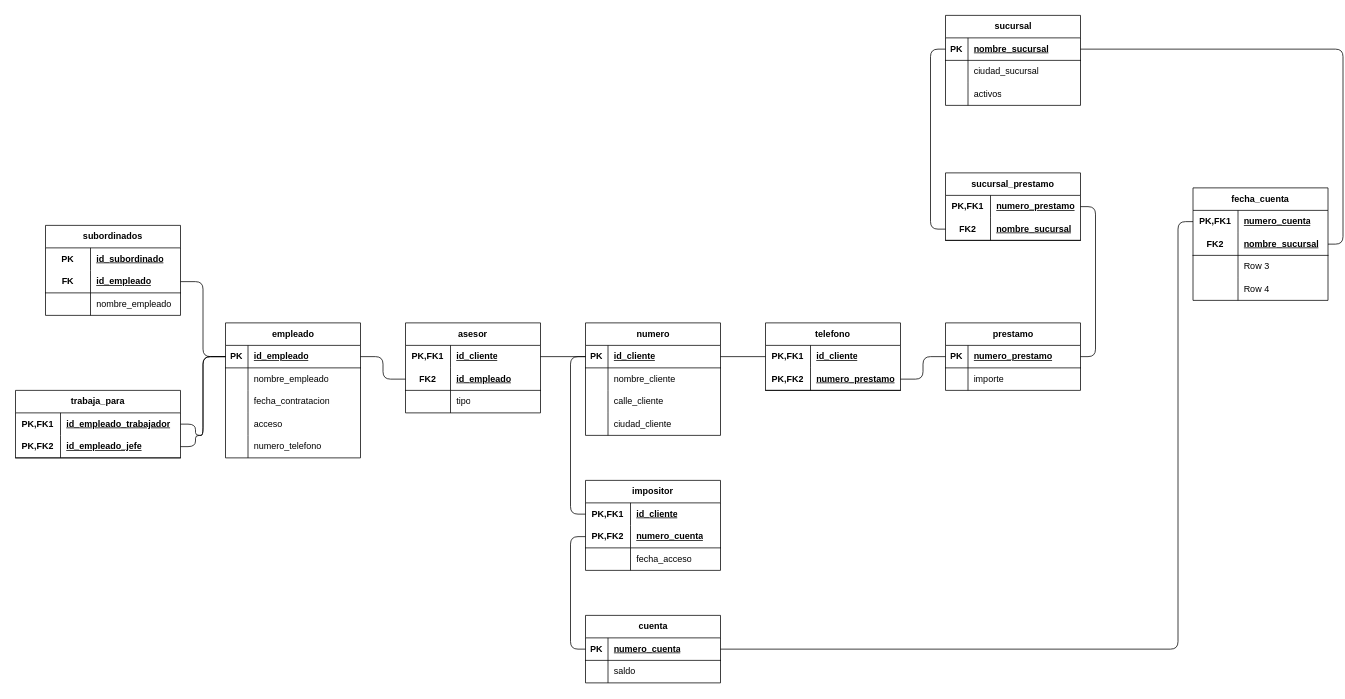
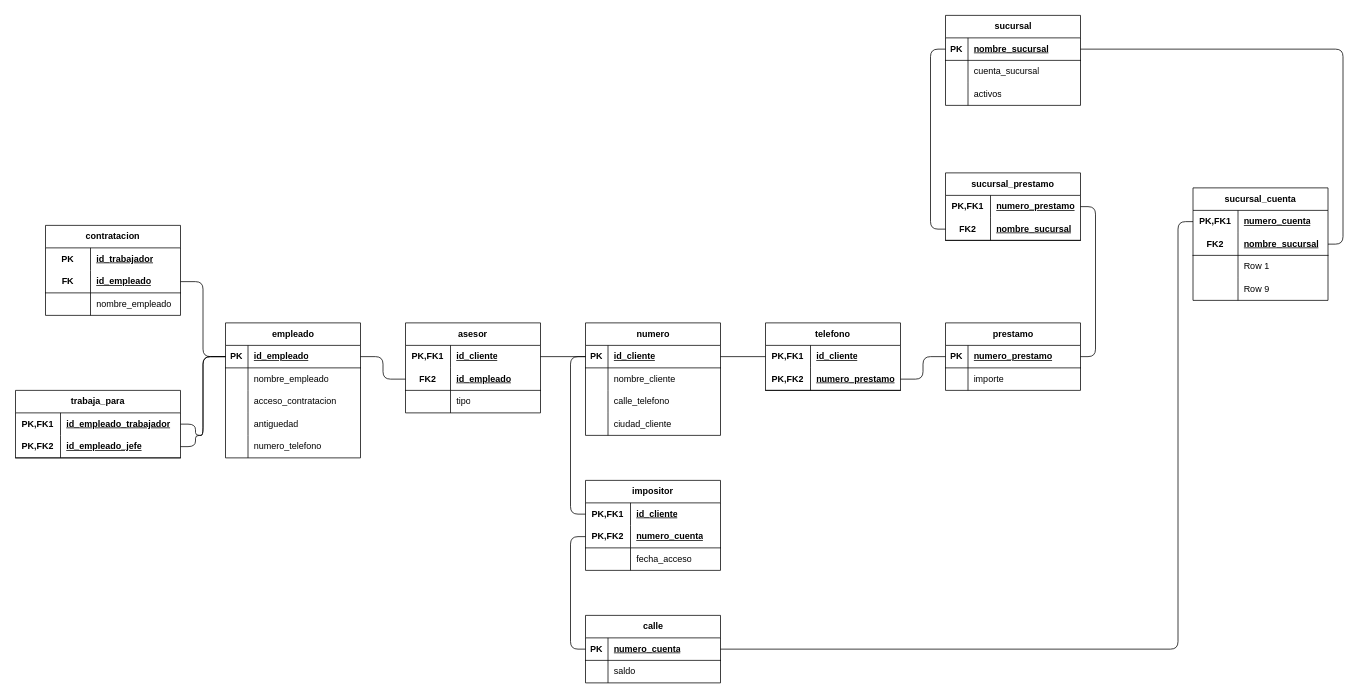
node "ciudad_sucursal": label "ciudad_sucursal" -> "cuenta_sucursal"
node "fecha_cuenta": label "fecha_cuenta" -> "sucursal_cuenta"
node "subordinados": label "subordinados" -> "contratacion"
node "id_subordinado": label "id_subordinado" -> "id_trabajador"
node "Row 3": label "Row 3" -> "Row 1"
node "Row 4": label "Row 4" -> "Row 9"
node "fecha_contratacion": label "fecha_contratacion" -> "acceso_contratacion"
node "calle_cliente": label "calle_cliente" -> "calle_telefono"
node "acceso": label "acceso" -> "antiguedad"
node "cuenta": label "cuenta" -> "calle"
